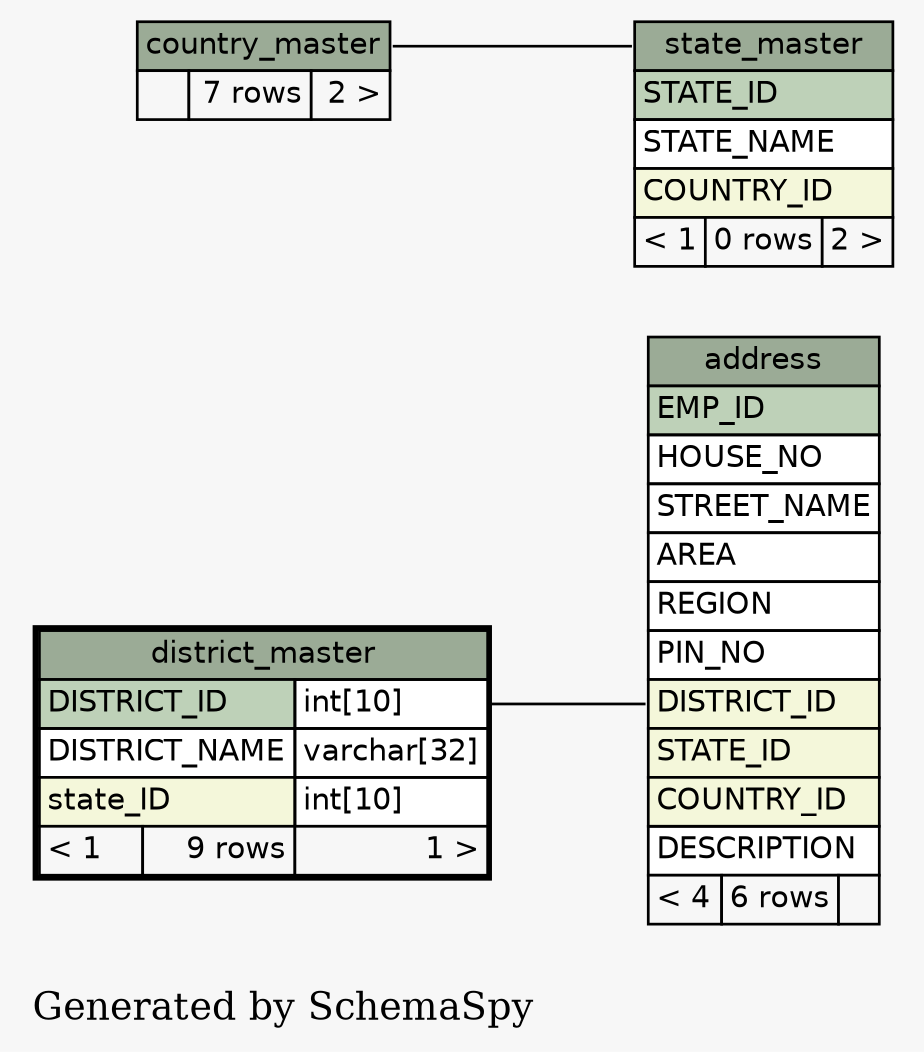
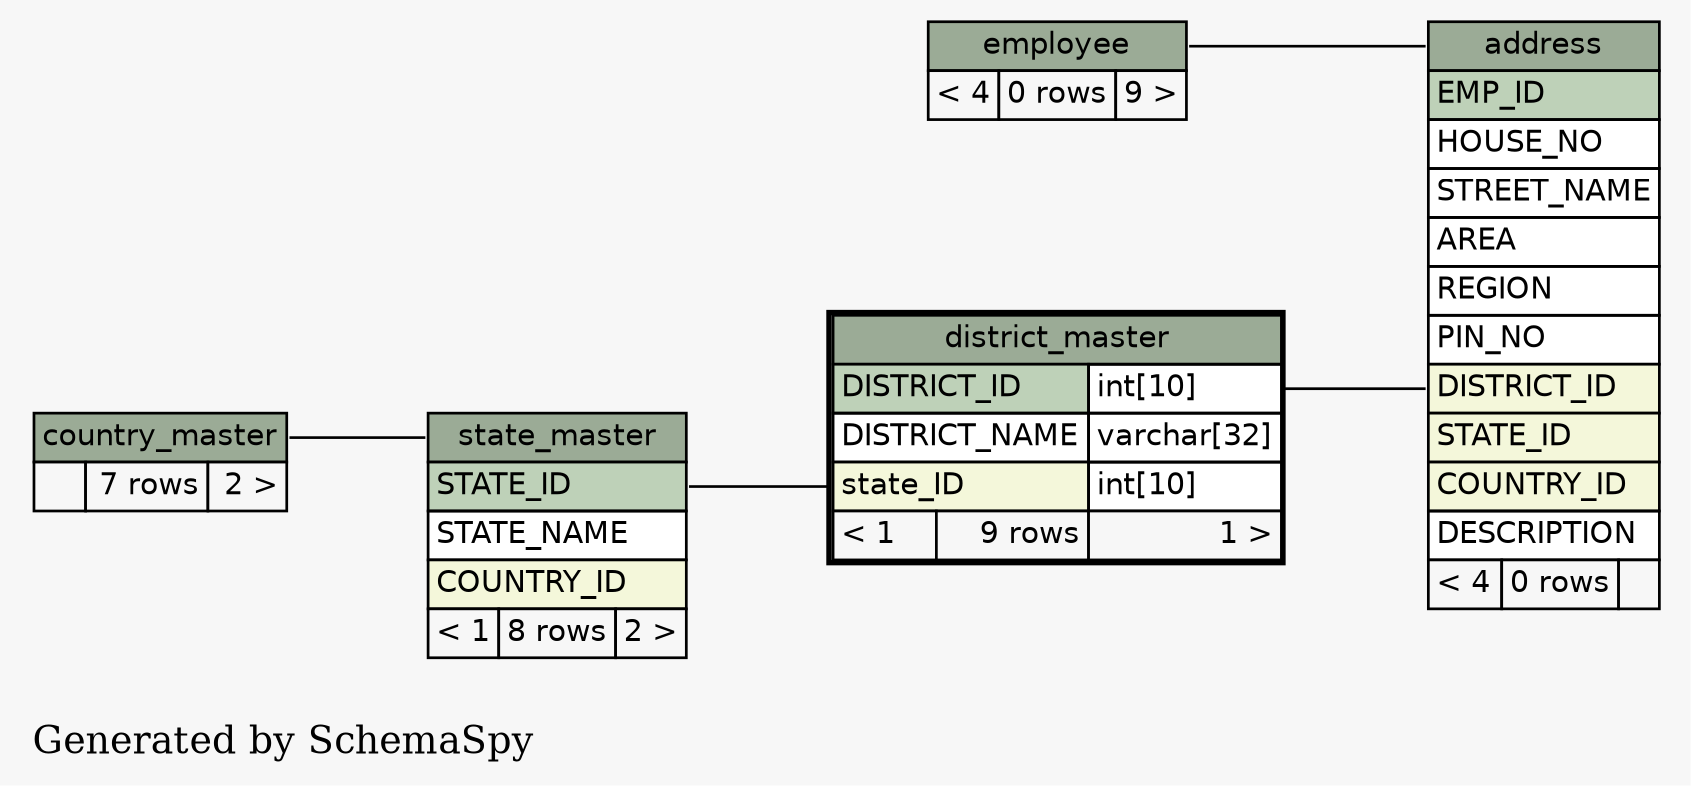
node "employee": added
node "state_master": text "0 rows" -> "8 rows"
edge "district_master" -- "state_master": added
node "address": text "6 rows" -> "0 rows"
